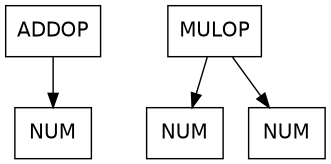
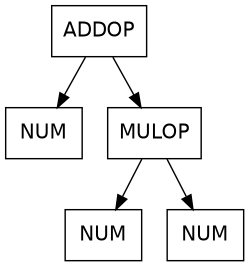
edge "ADDOP" -> "MULOP": added
